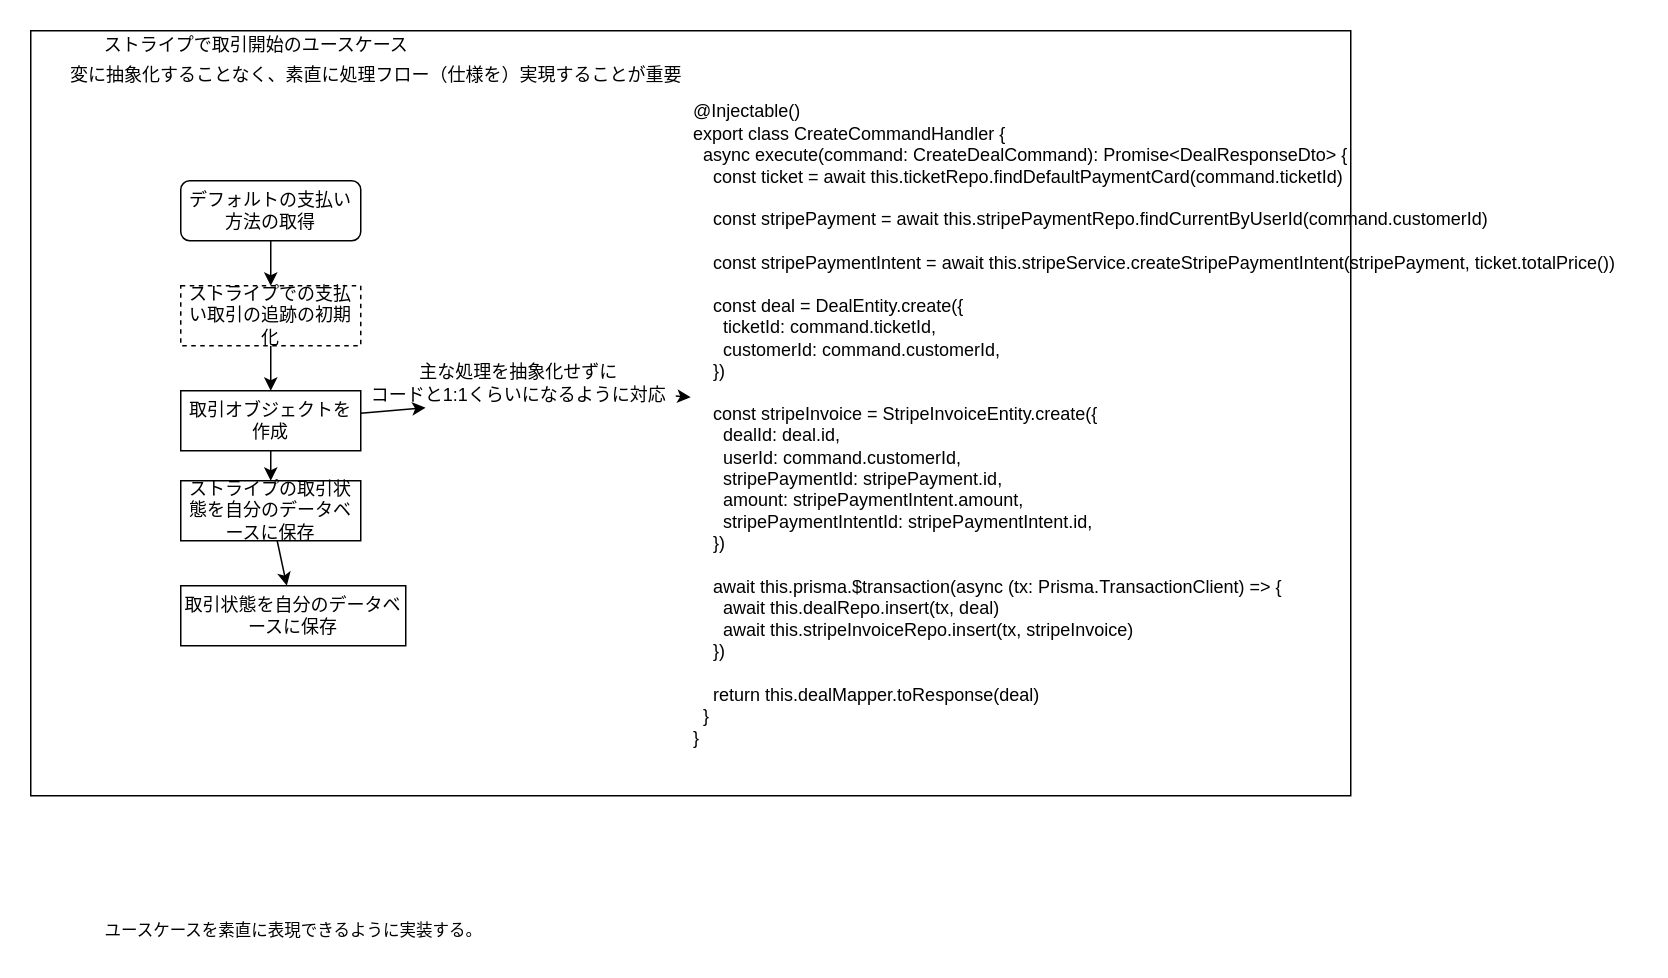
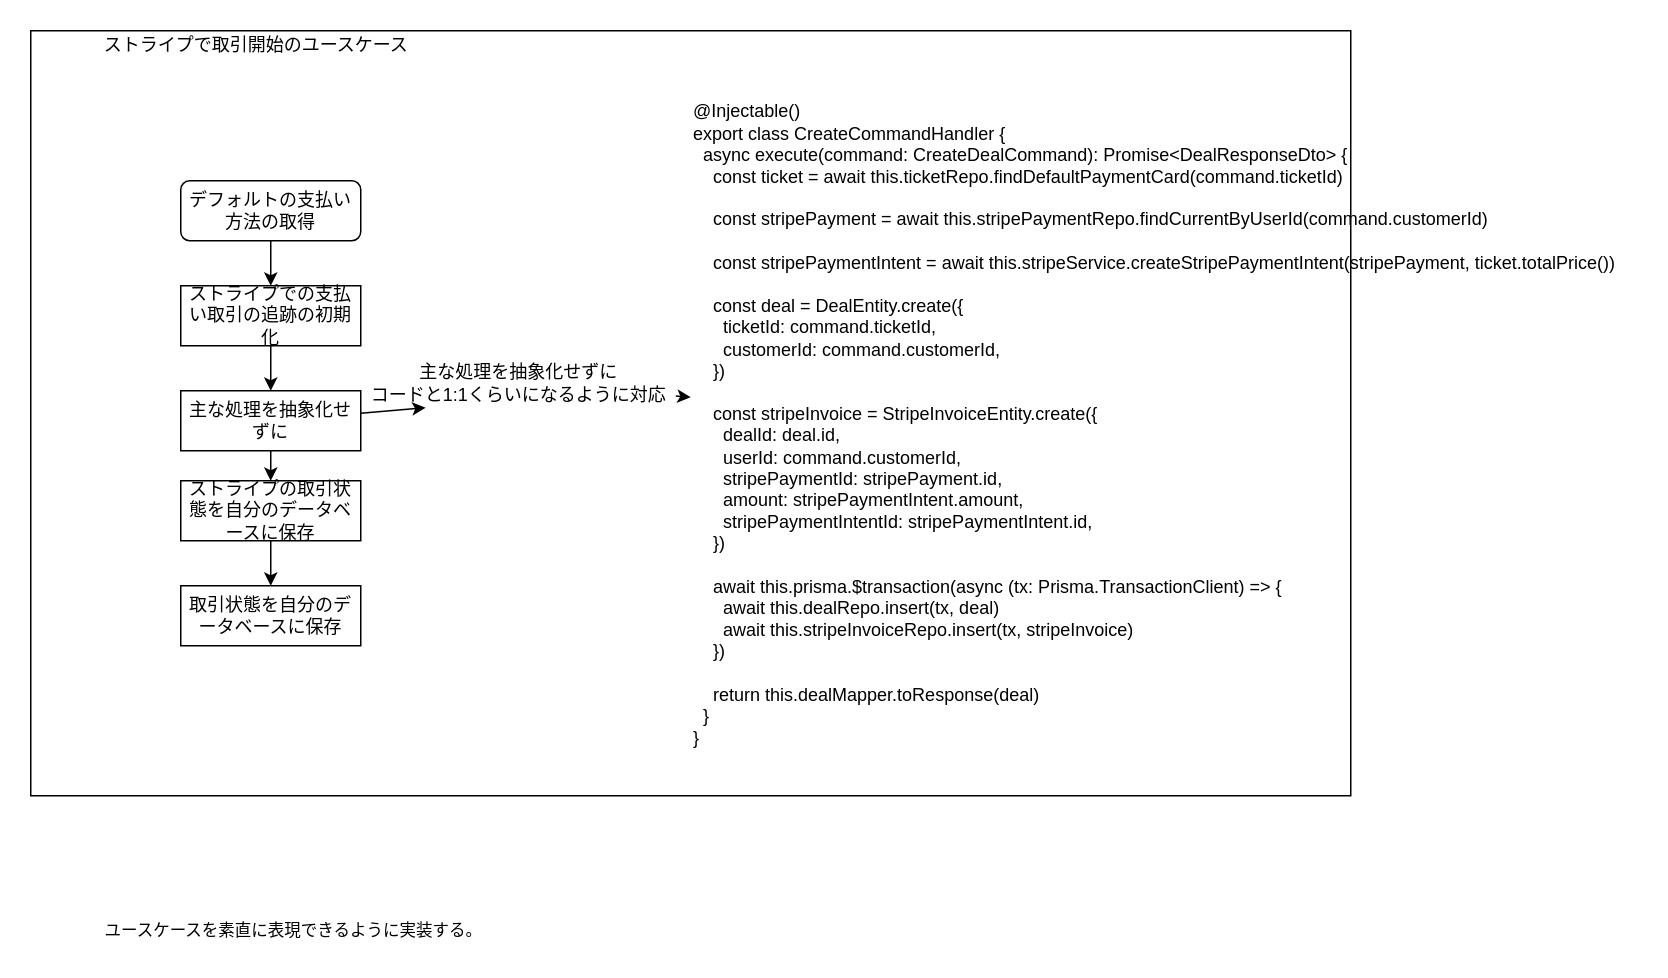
node "変に抽象化することなく、素直に処理フロー（仕様を）実現することが重要": removed
node "ストライプでの支払い取引の追跡の初期化": style dashed -> solid
node "取引オブジェクトを作成": label "取引オブジェクトを作成" -> "主な処理を抽象化せずに"
node "取引状態を自分のデータベースに保存": size 225x60 -> 180x60
